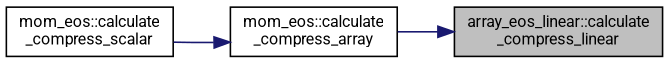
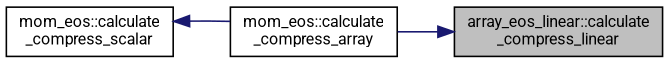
edge "mom_eos::calculate _compress_scalar" -> "mom_eos::calculate _compress_array": reversed
